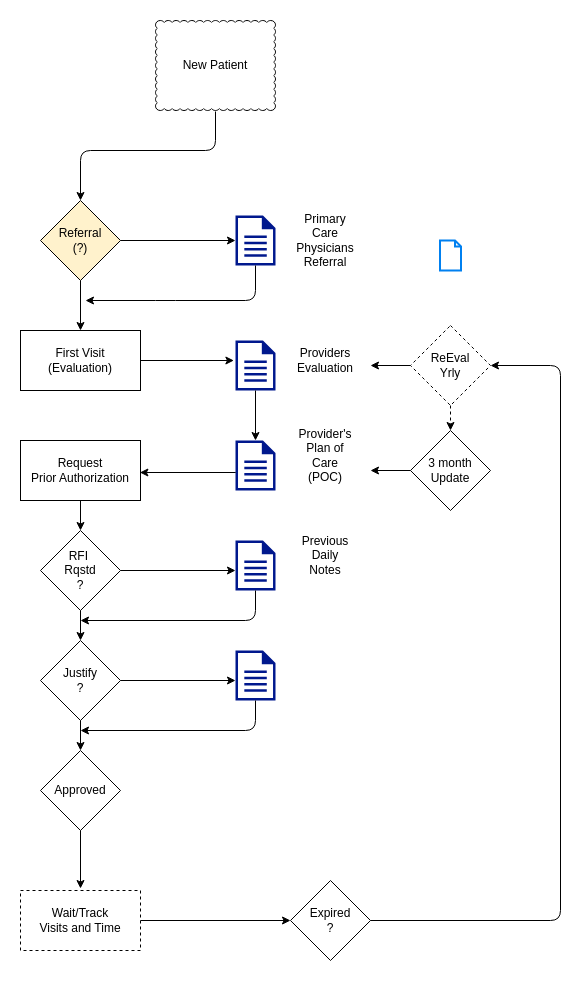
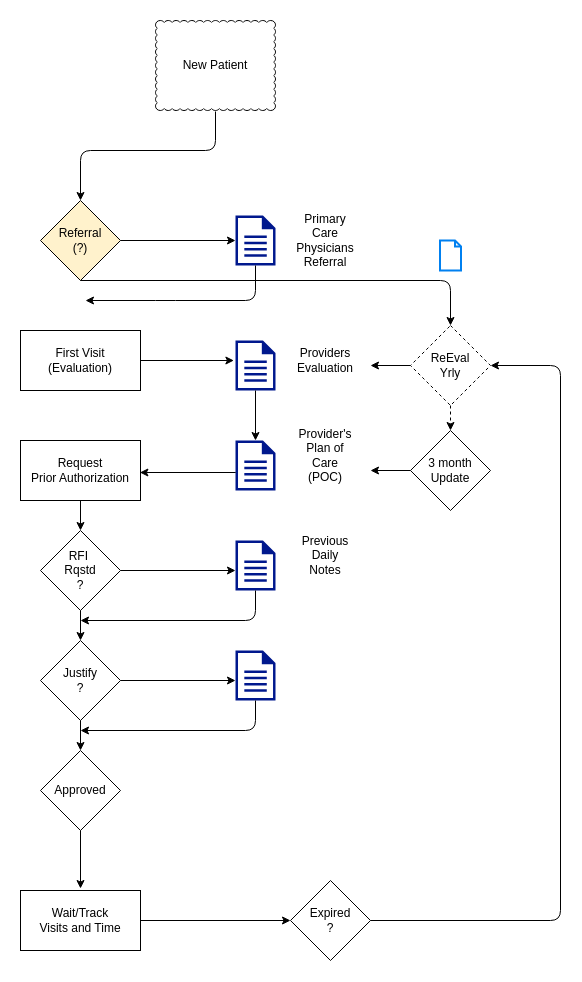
edge "Referral (?)" -> "First Visit (Evaluation)": now "Referral (?)" -> "ReEval Yrly"
node "Wait/Track Visits and Time": style dashed -> solid
